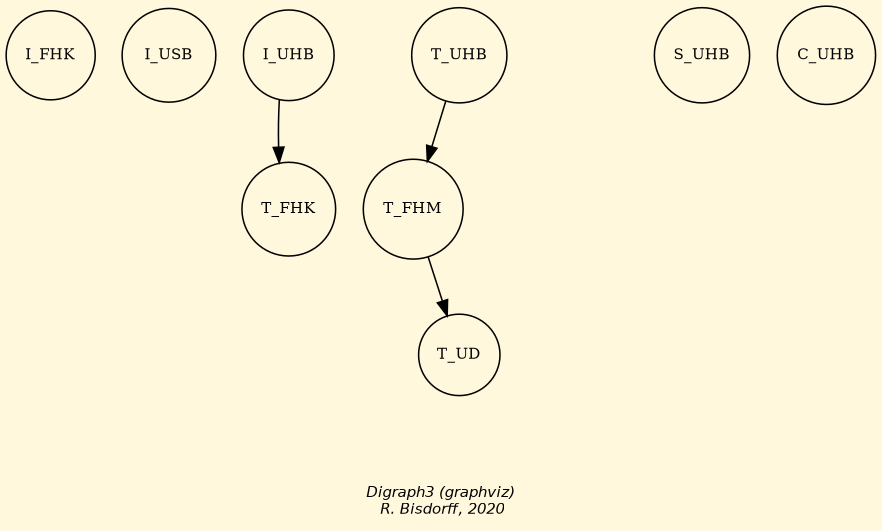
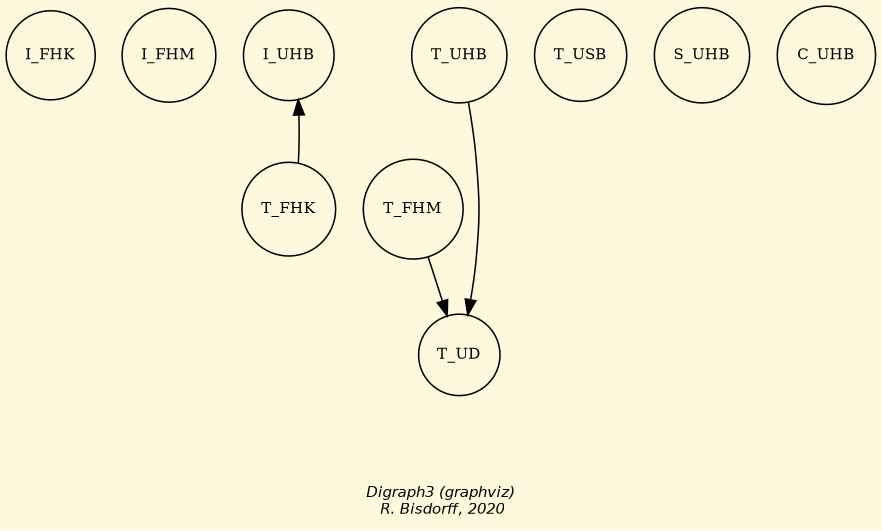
node "I_USB": label "I_USB" -> "I_FHM"
node "T_USB": added
edge "I_UHB" -> "T_FHK": reversed
edge "T_UHB" -> "T_FHM": now "T_UHB" -> "T_UD"
